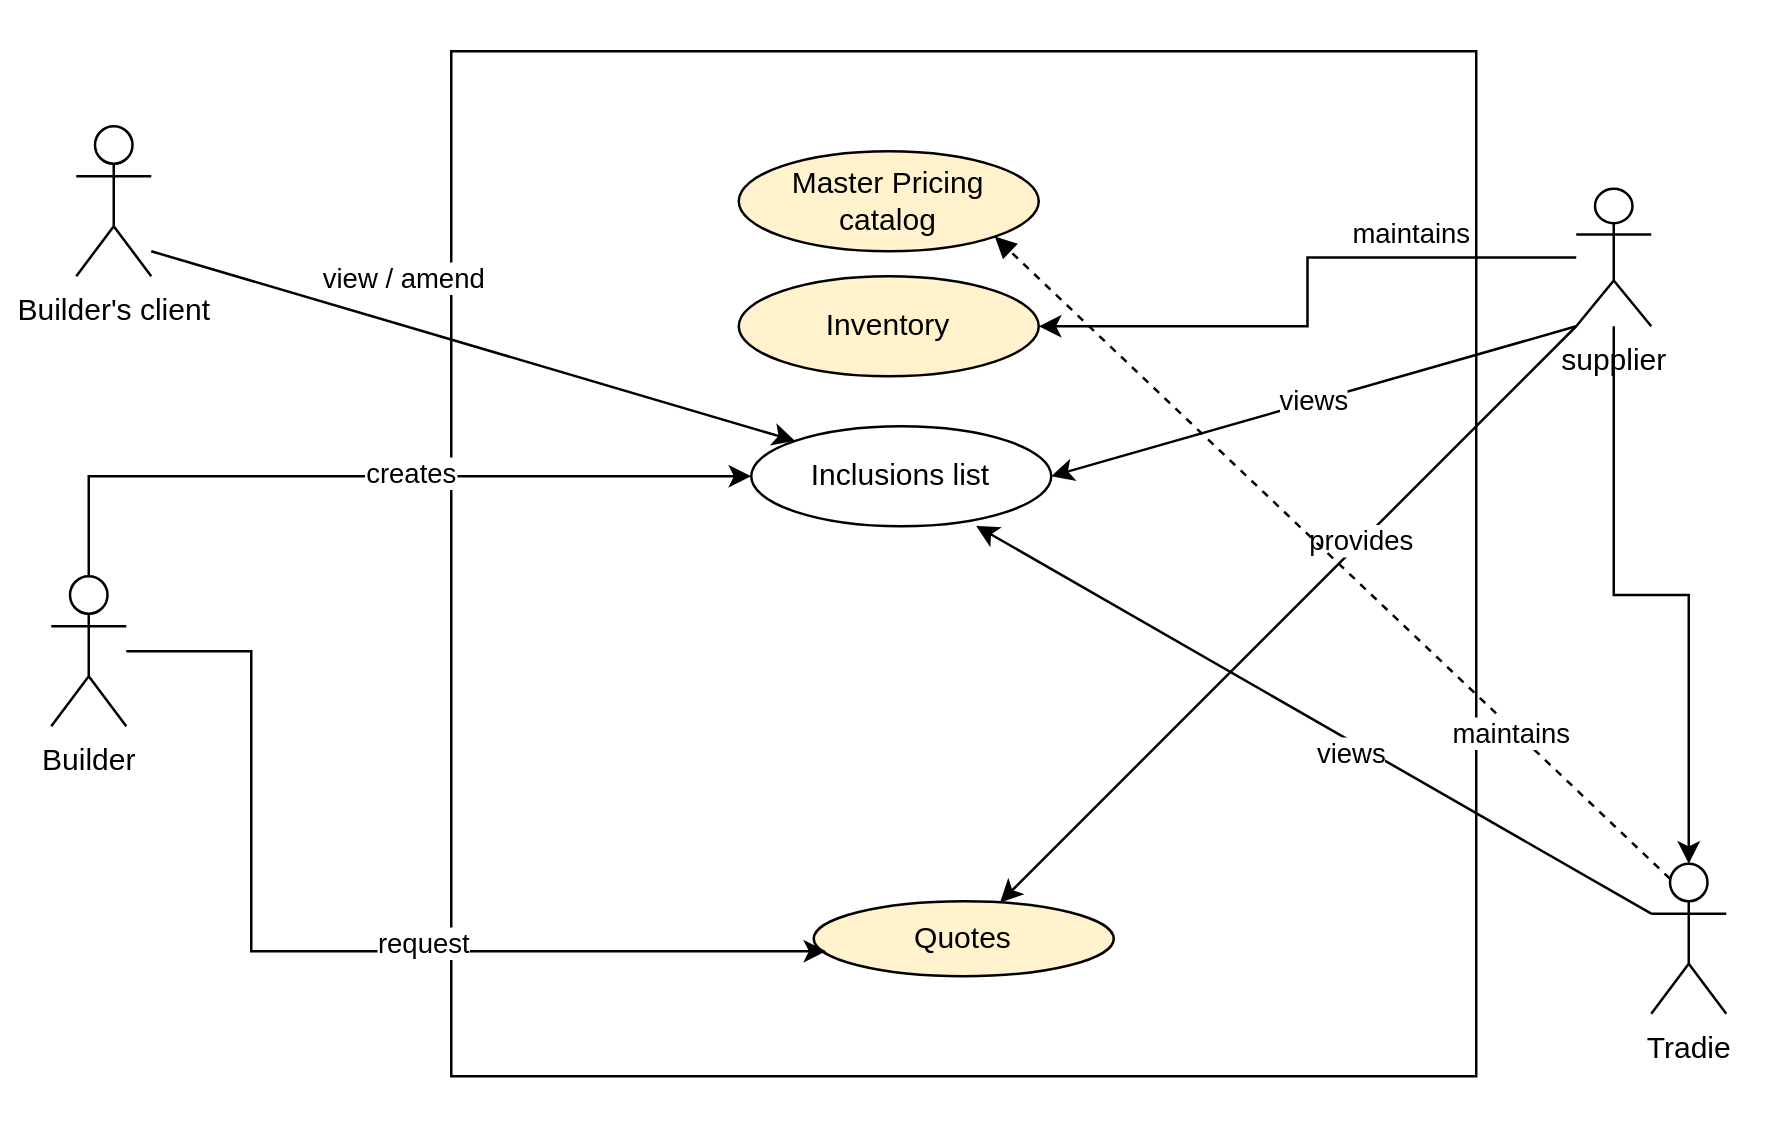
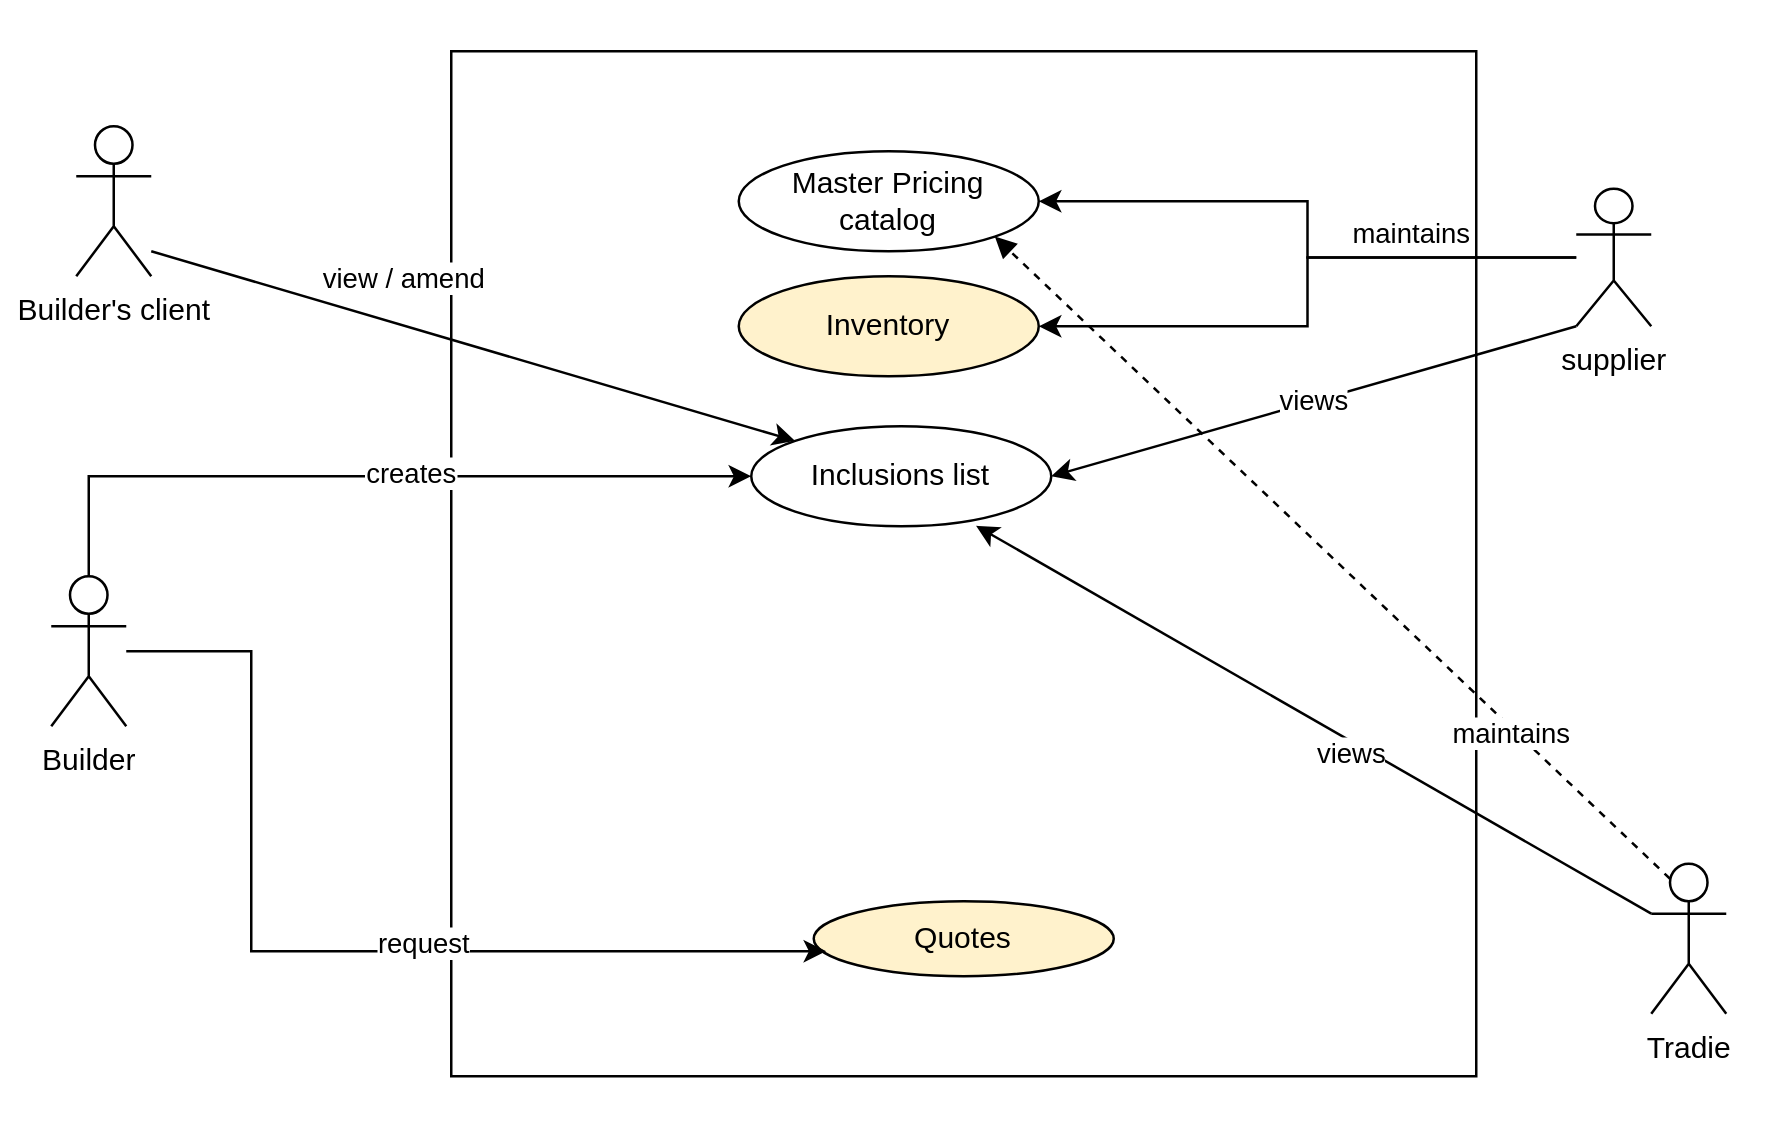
node "Master Pricing catalog": fillcolor #fff2cc -> #ffffff
edge "supplier" -> "Tradie": now "supplier" -> "Master Pricing catalog"
edge "supplier" -> "Quotes": removed, label "provides"
